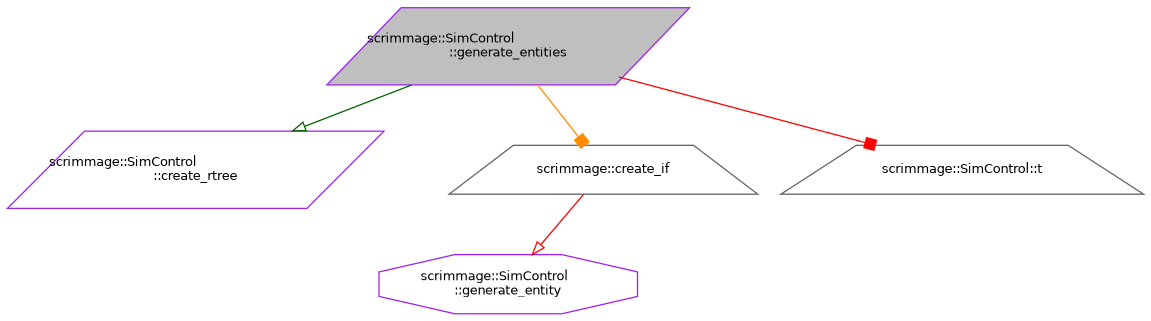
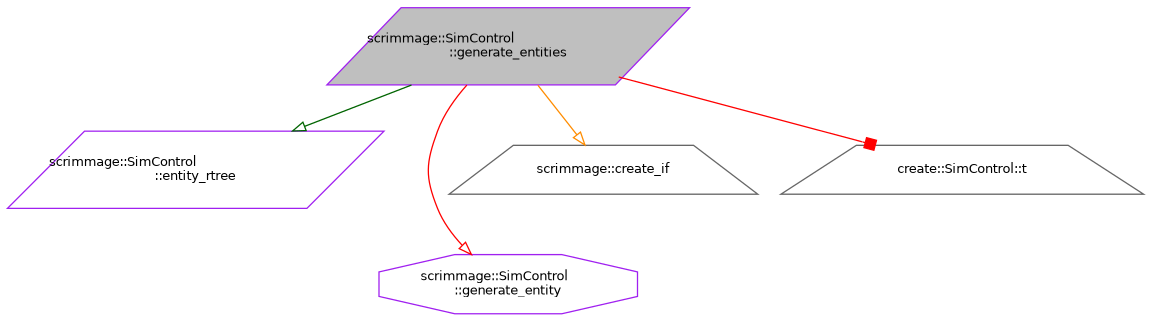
edge "scrimmage::SimControl ::generate_entities" -> "scrimmage::create_if": arrowhead box -> onormal
node "scrimmage::SimControl ::create_rtree": label "scrimmage::SimControl ::create_rtree" -> "scrimmage::SimControl ::entity_rtree"
node "scrimmage::SimControl::t": label "scrimmage::SimControl::t" -> "create::SimControl::t"
edge "scrimmage::create_if" -> "scrimmage::SimControl ::generate_entity": now "scrimmage::SimControl ::generate_entities" -> "scrimmage::SimControl ::generate_entity"
